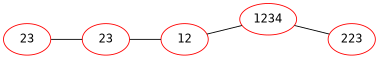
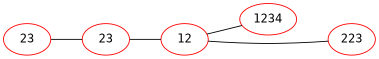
edge "1234" -- "223": now "12" -- "223"
